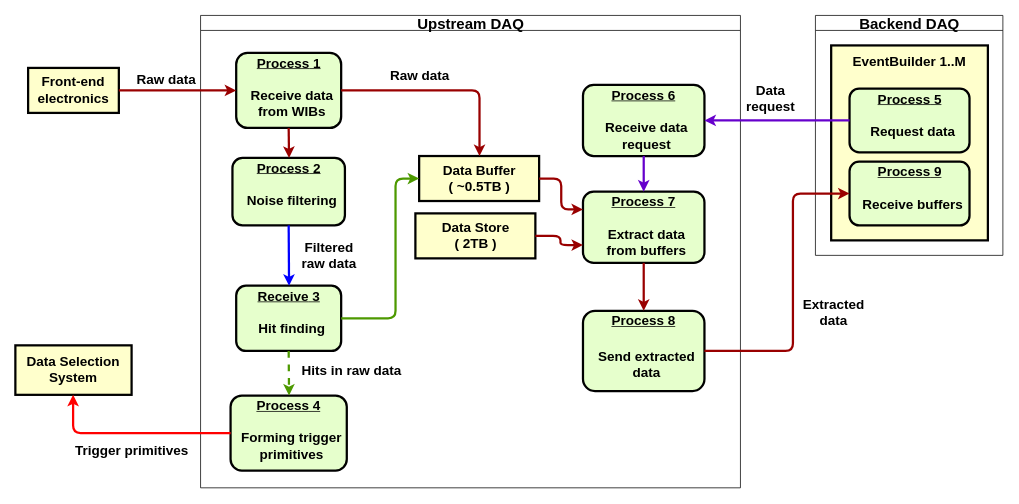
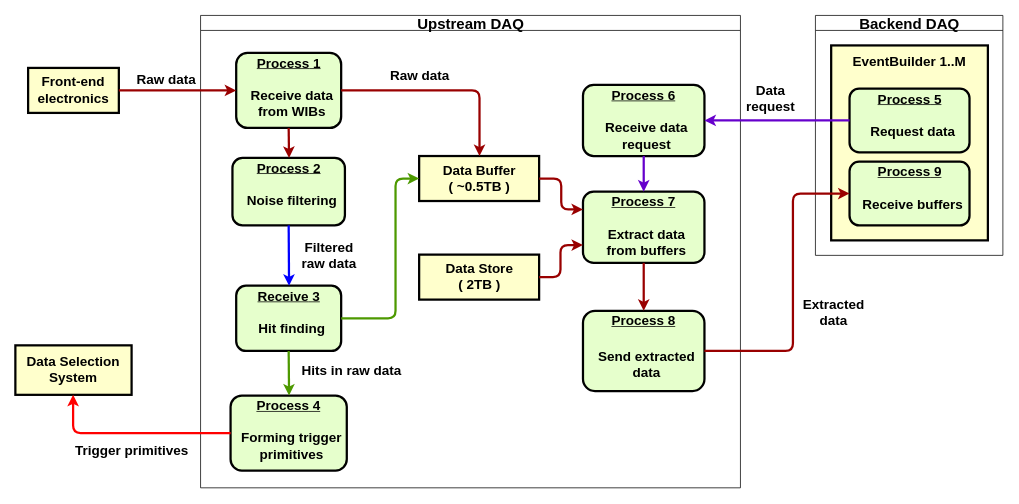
node "Data Store ( 2TB )": moved (476, 236) -> (479, 277)
edge "Receive 3 Hit finding" -> "Process 4 Forming trigger primitives": style dashed -> solid
